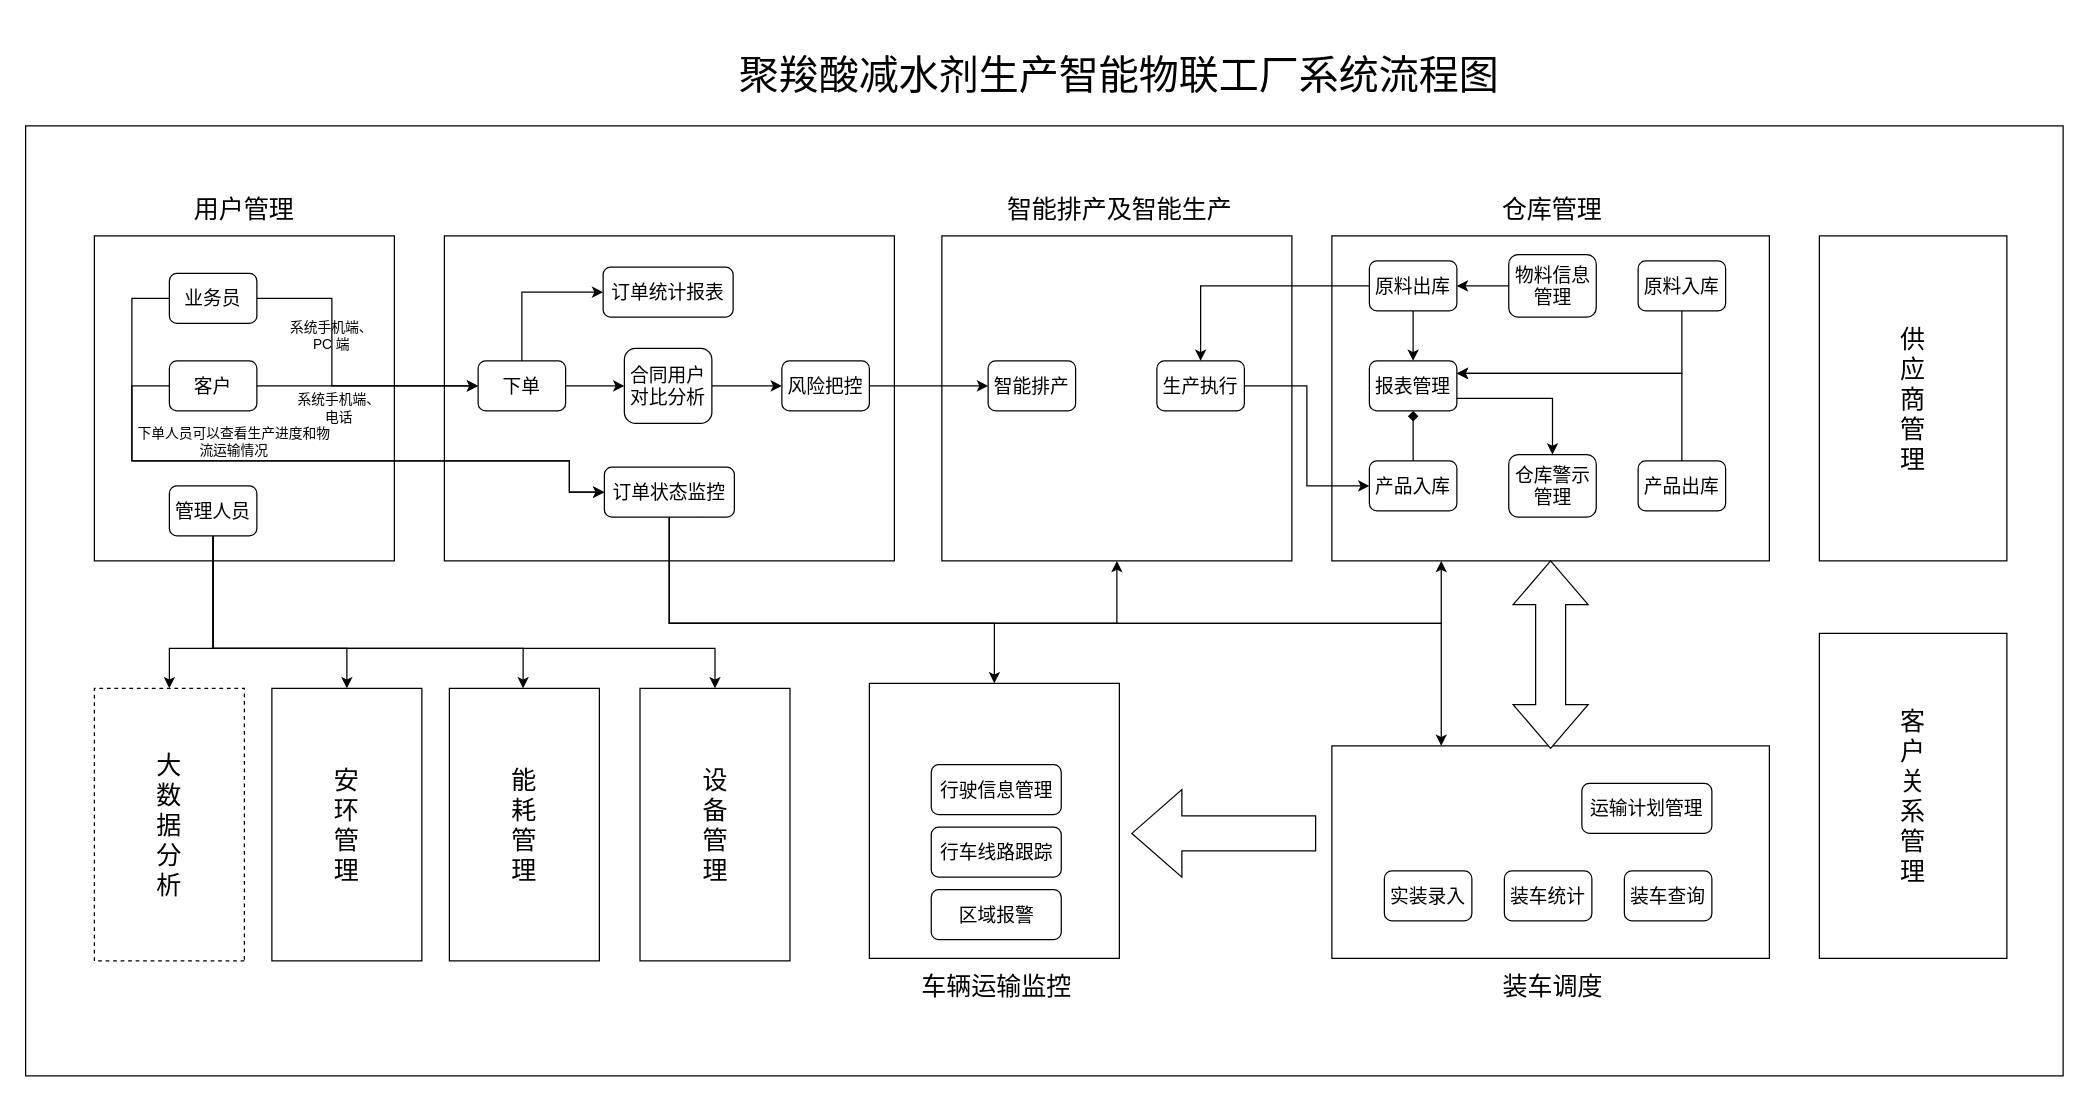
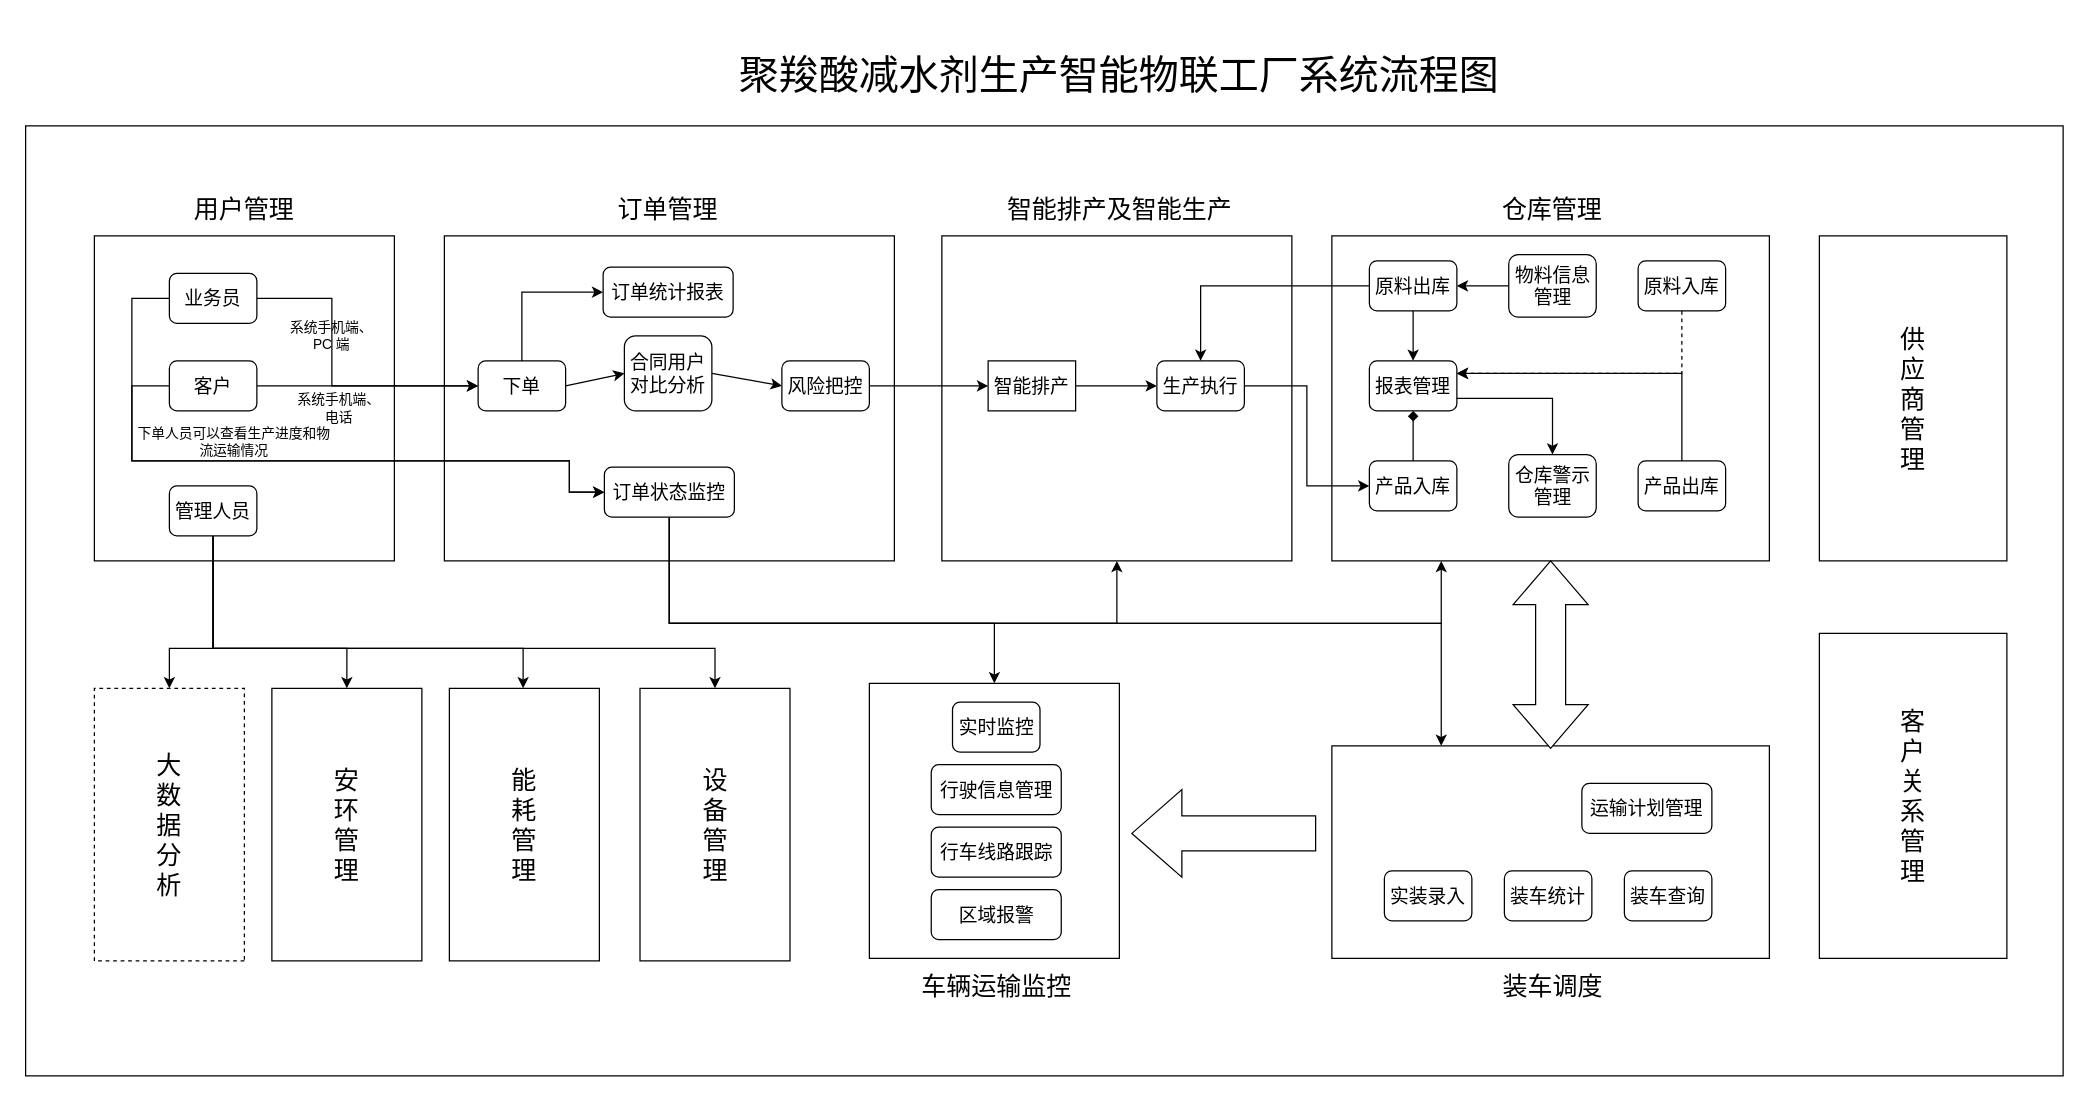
node "订单管理": added
edge "原料入库" -> "报表管理": style solid -> dashed
node "合同用户对比分析": moved (668, 386) -> (668, 373)
node "智能排产": shape rounded rectangle -> rectangle
edge "智能排产" -> "生产执行": added
node "实时监控": added
